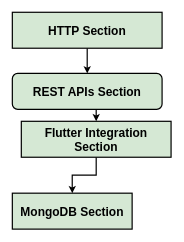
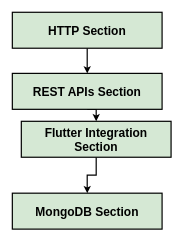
node "REST APIs Section": shape rounded rectangle -> rectangle
node "MongoDB Section": size 120x36 -> 150x36
